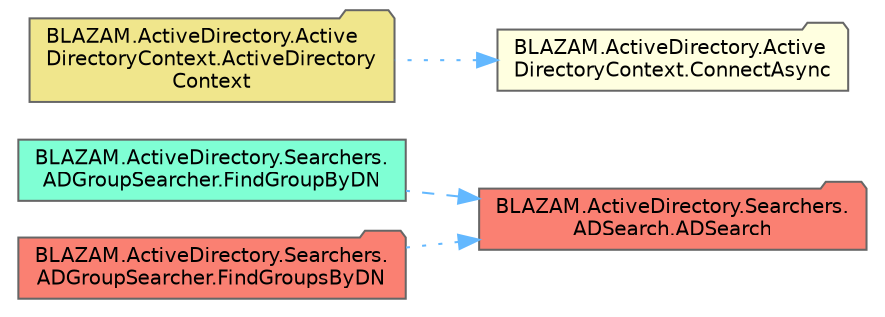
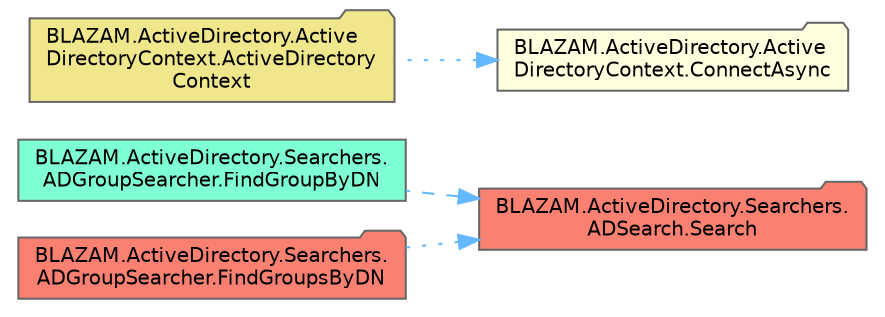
node "BLAZAM.ActiveDirectory.Searchers. ADSearch.ADSearch": label "BLAZAM.ActiveDirectory.Searchers. ADSearch.ADSearch" -> "BLAZAM.ActiveDirectory.Searchers. ADSearch.Search"
